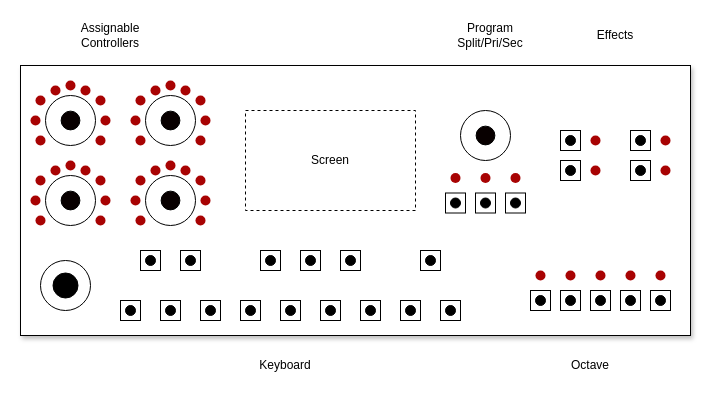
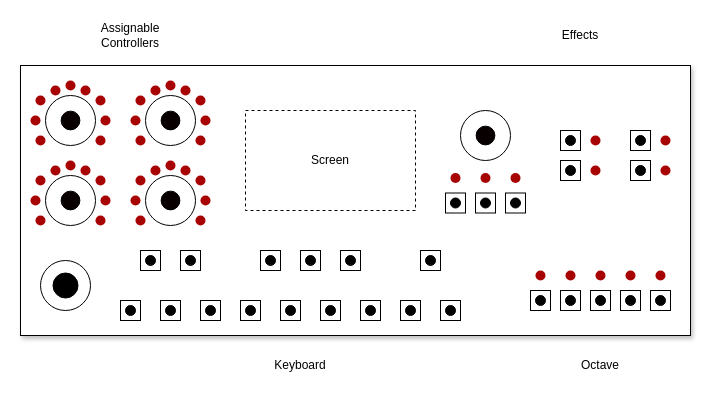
node "Assignable Controllers": moved (111, 36) -> (131, 36)
node "Program Split/Pri/Sec": removed
node "Effects": moved (616, 36) -> (581, 36)
node "Keyboard": moved (286, 366) -> (301, 366)
node "Octave": moved (591, 366) -> (601, 366)
